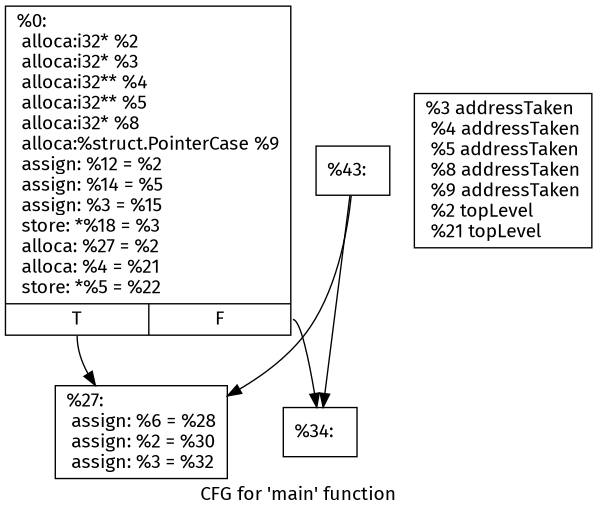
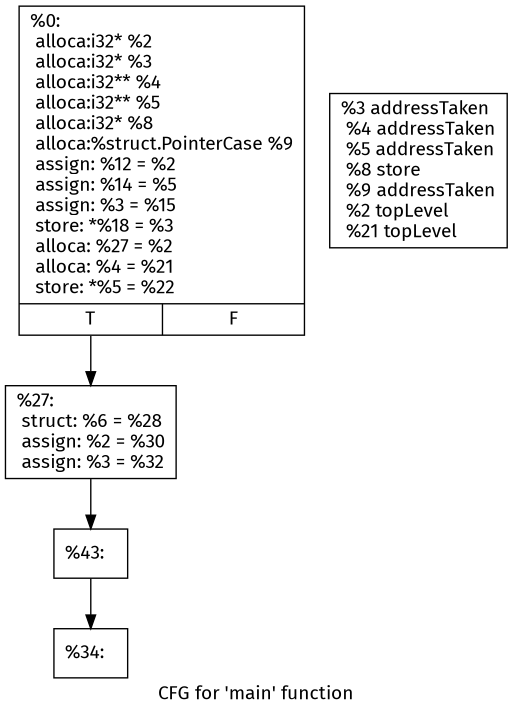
node "%3 addressTaken": text "%8 addressTaken" -> "%8 store"
edge "%43:" -> "%27:": reversed
edge "%0:" -> "%34:": removed
node "%27:": text "assign: %6 = %28" -> "struct: %6 = %28"
